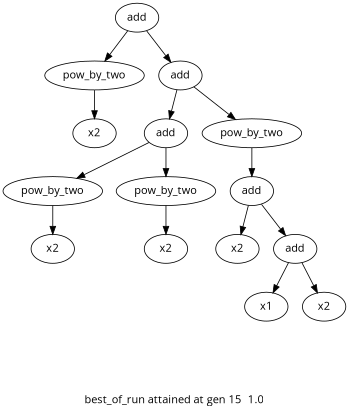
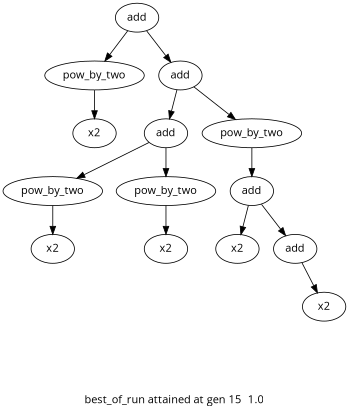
node "x1": removed
